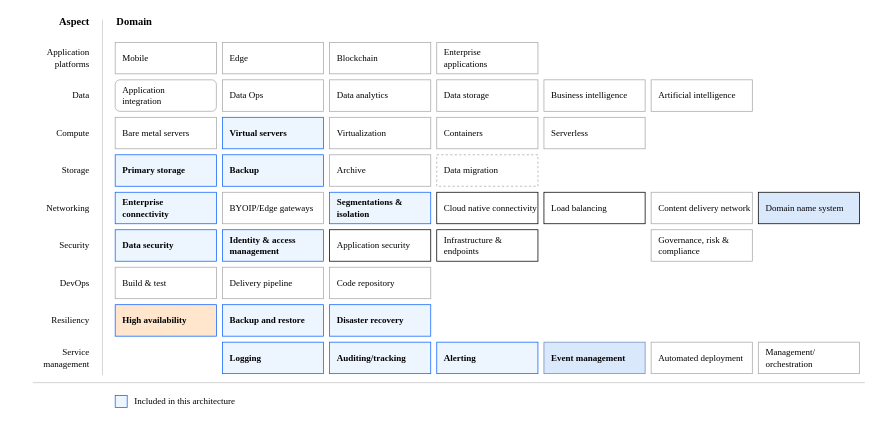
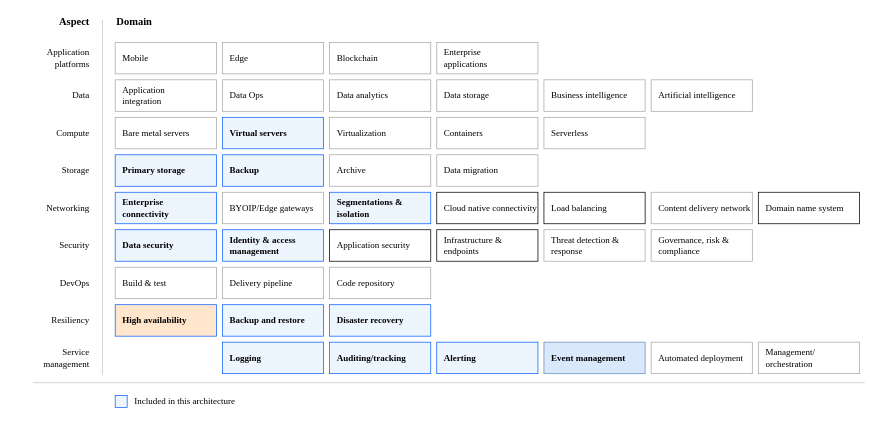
node "Application integration": shape rounded rectangle -> rectangle
node "Data migration": style dashed -> solid
node "Domain name system": fillcolor #dae8fc -> #ffffff
node "Threat detection & response": added
